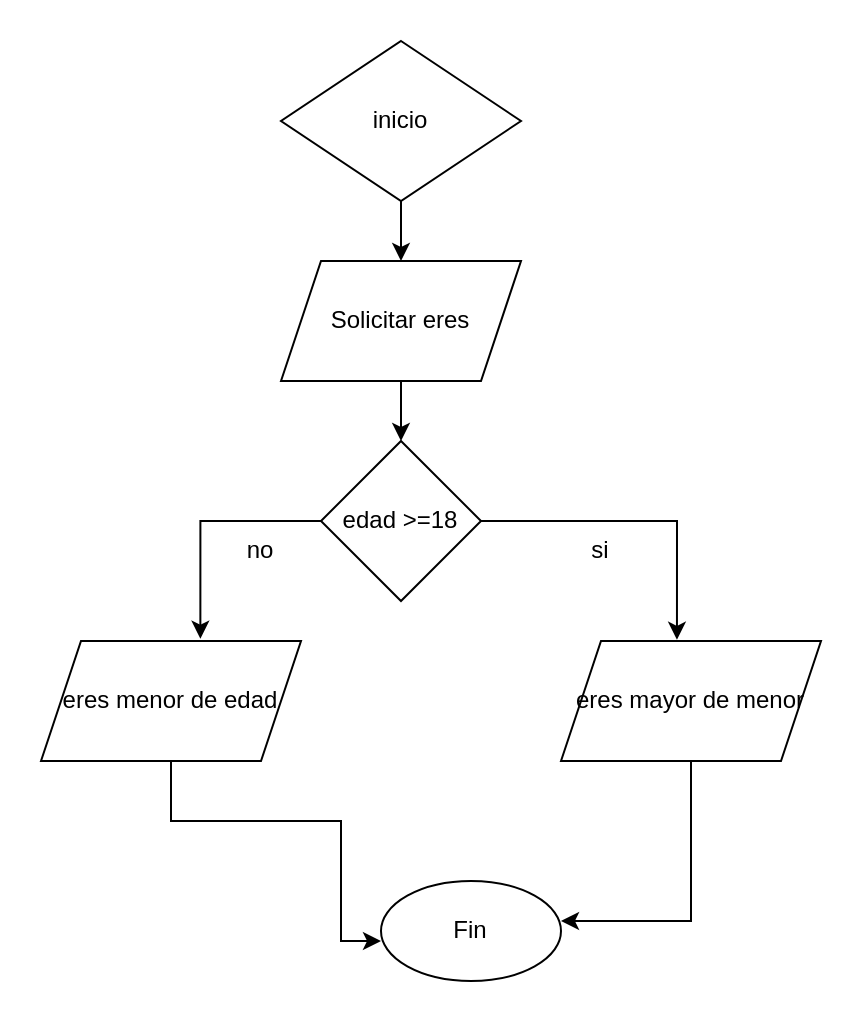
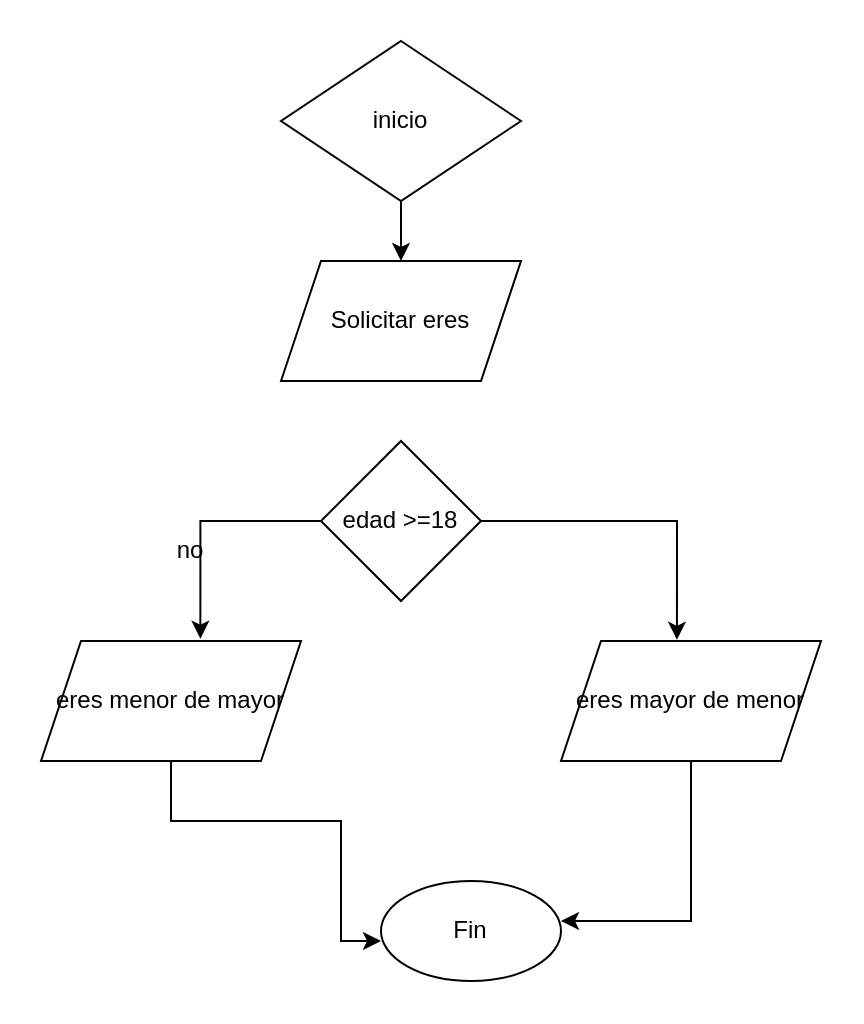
edge "Solicitar eres" -> "edad >=18": removed
node "no": moved (261, 551) -> (191, 551)
node "si": removed
node "eres menor de edad": label "eres menor de edad" -> "eres menor de mayor"
